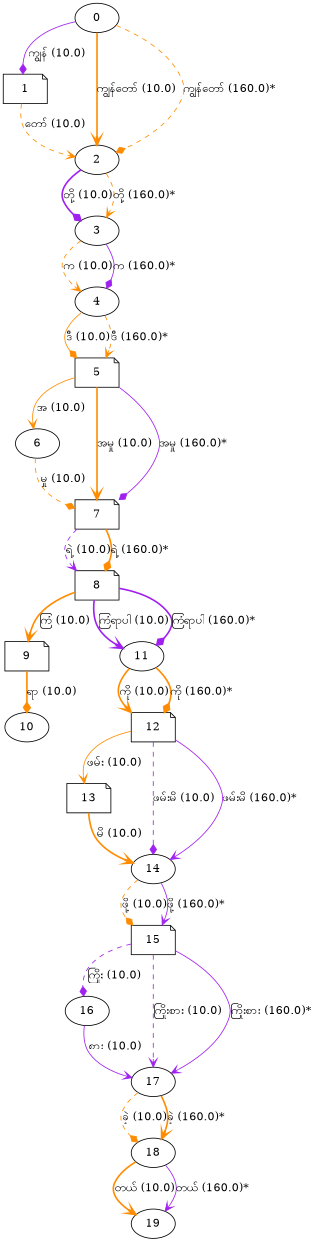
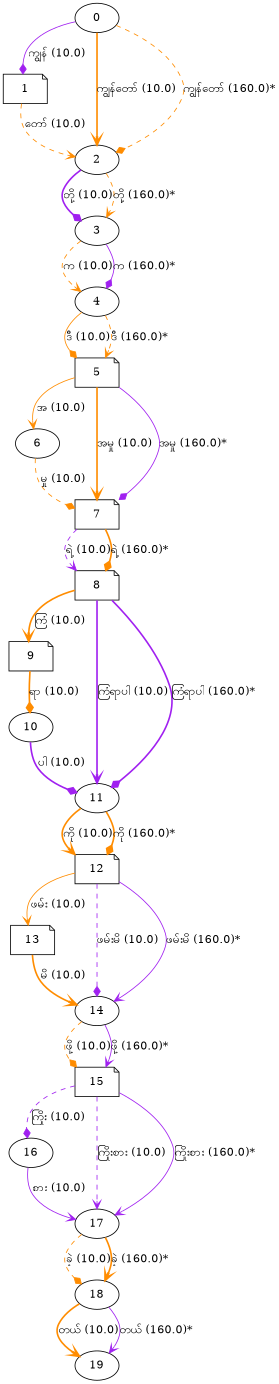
edge "10" -> "11": added, label "ပါ (10.0)"
